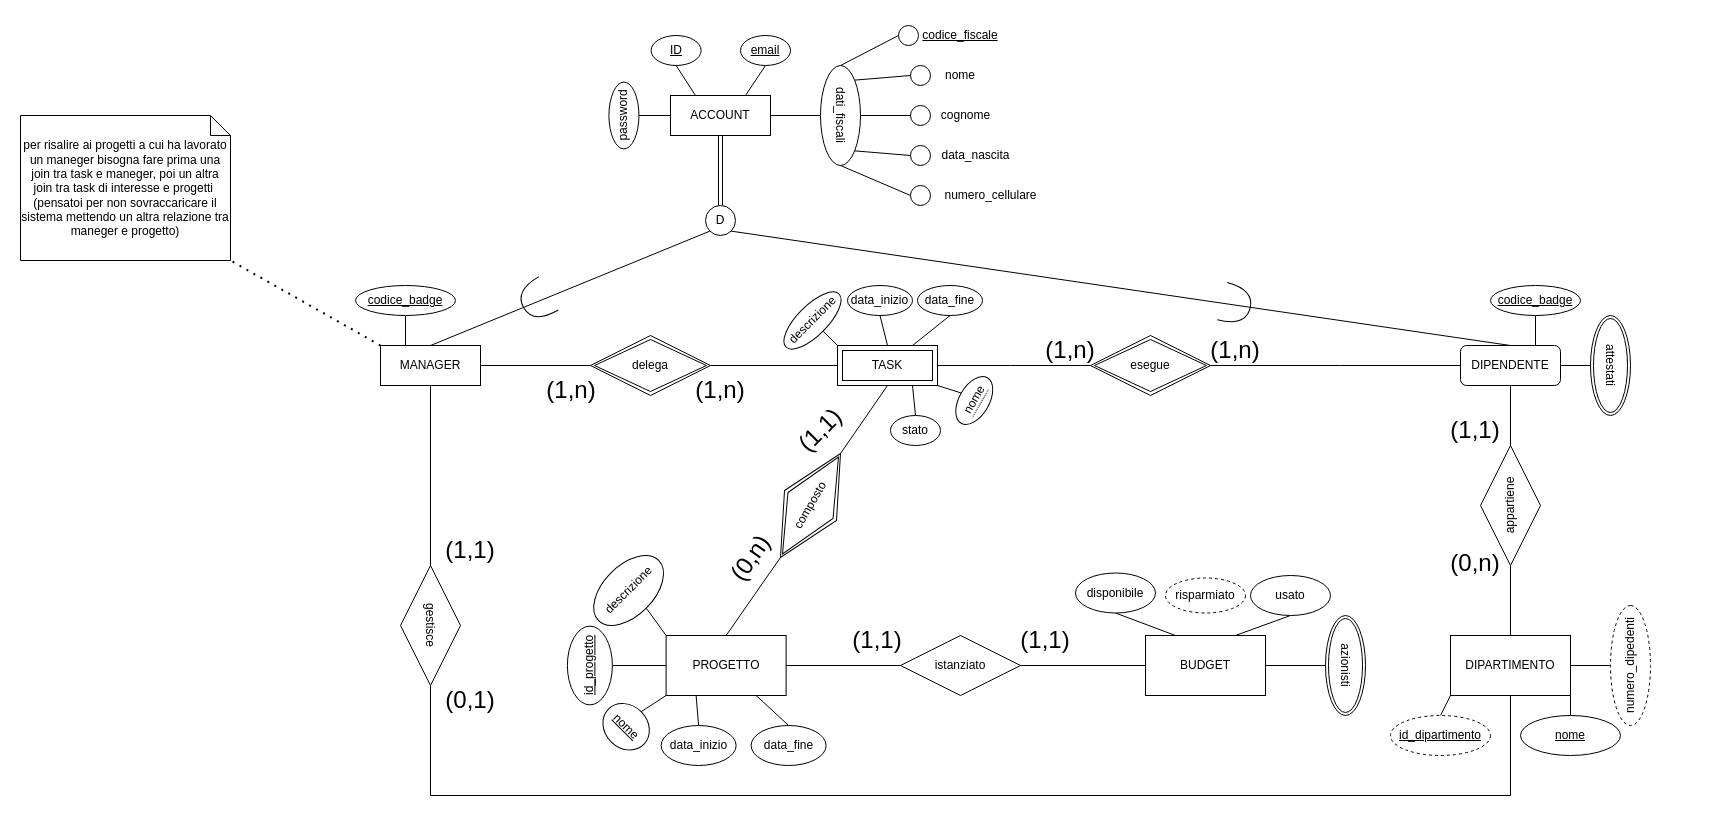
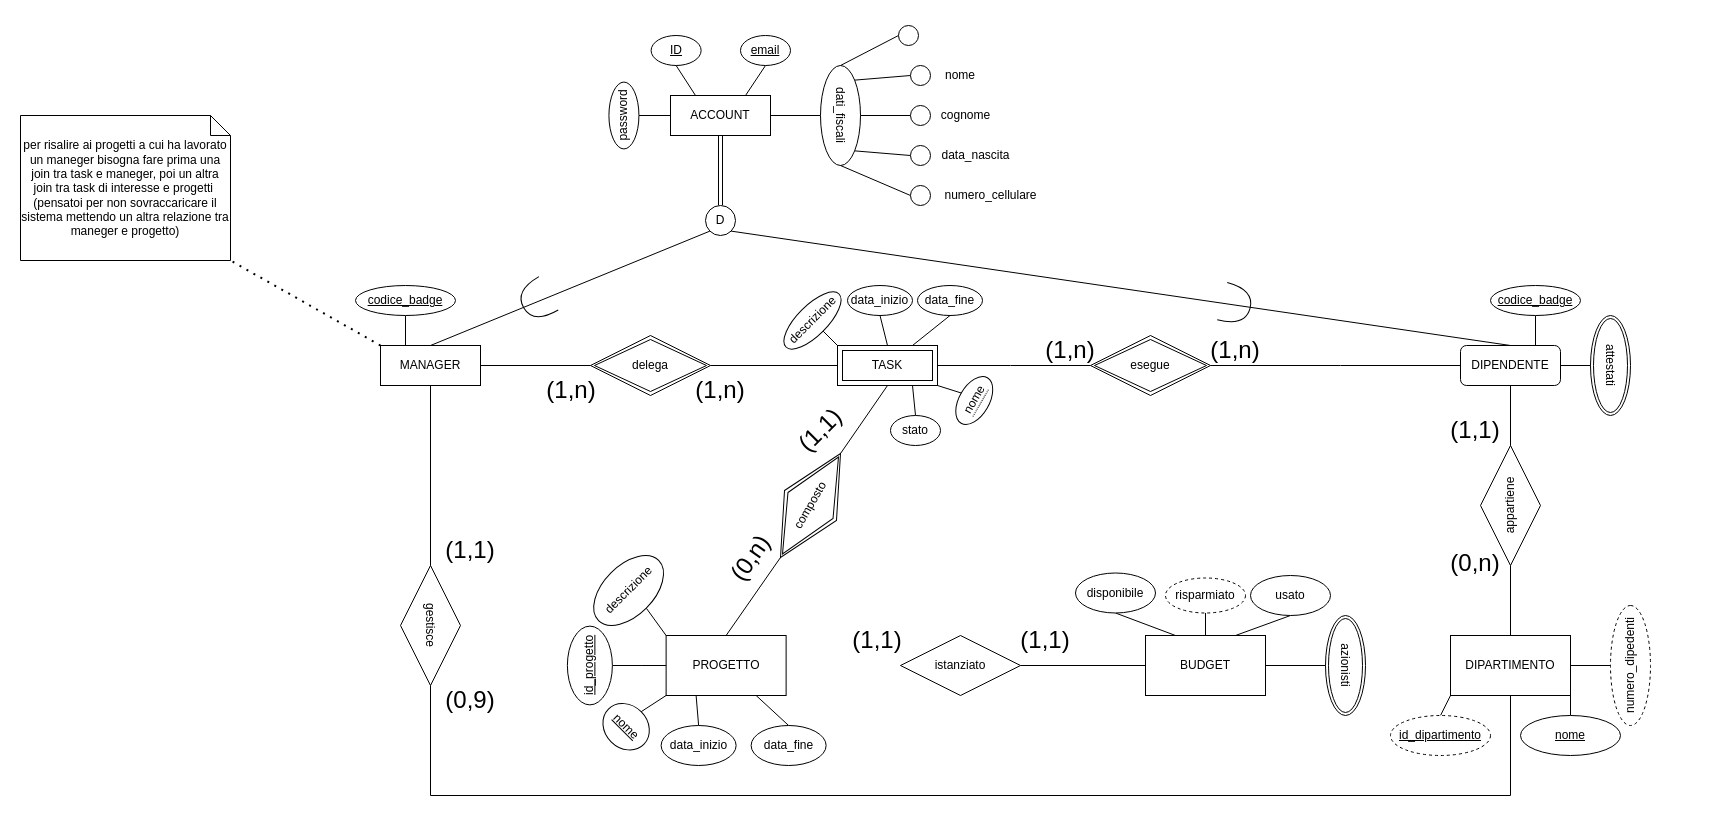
node "codice_fiscale": removed
edge "risparmiato" -- "BUDGET": added
edge "PROGETTO" -- "istanziato": removed
node "(0,1)": label "(0,1)" -> "(0,9)"
